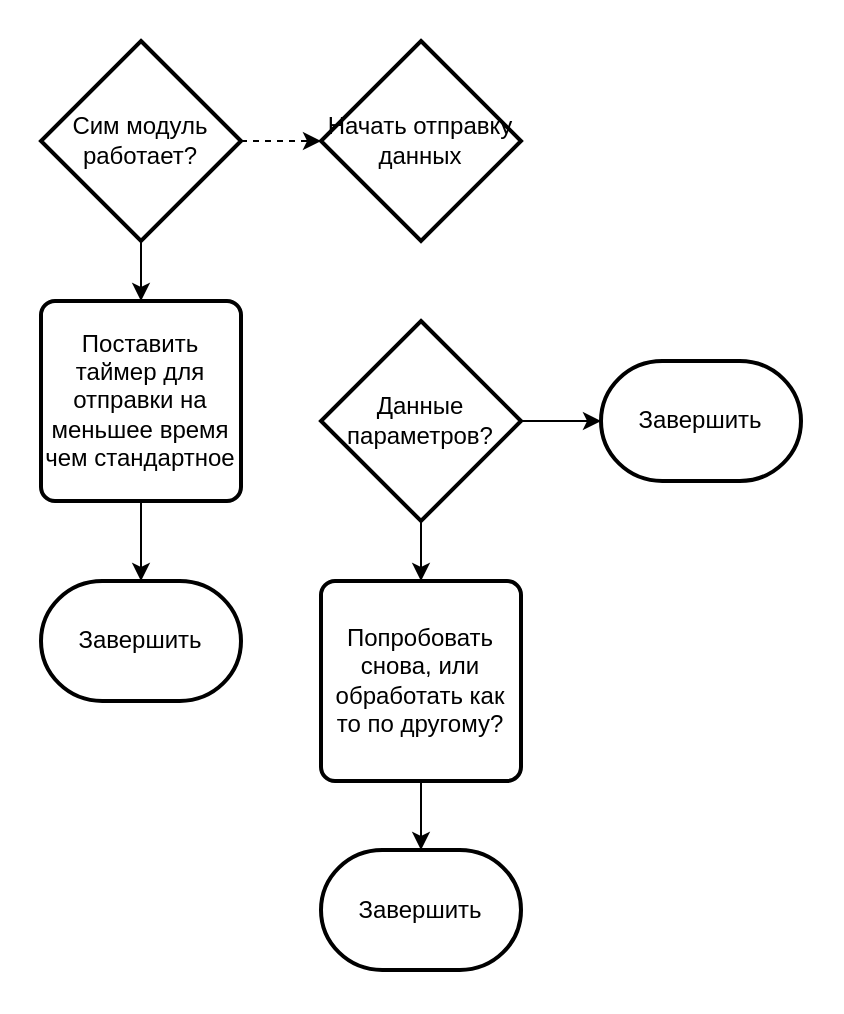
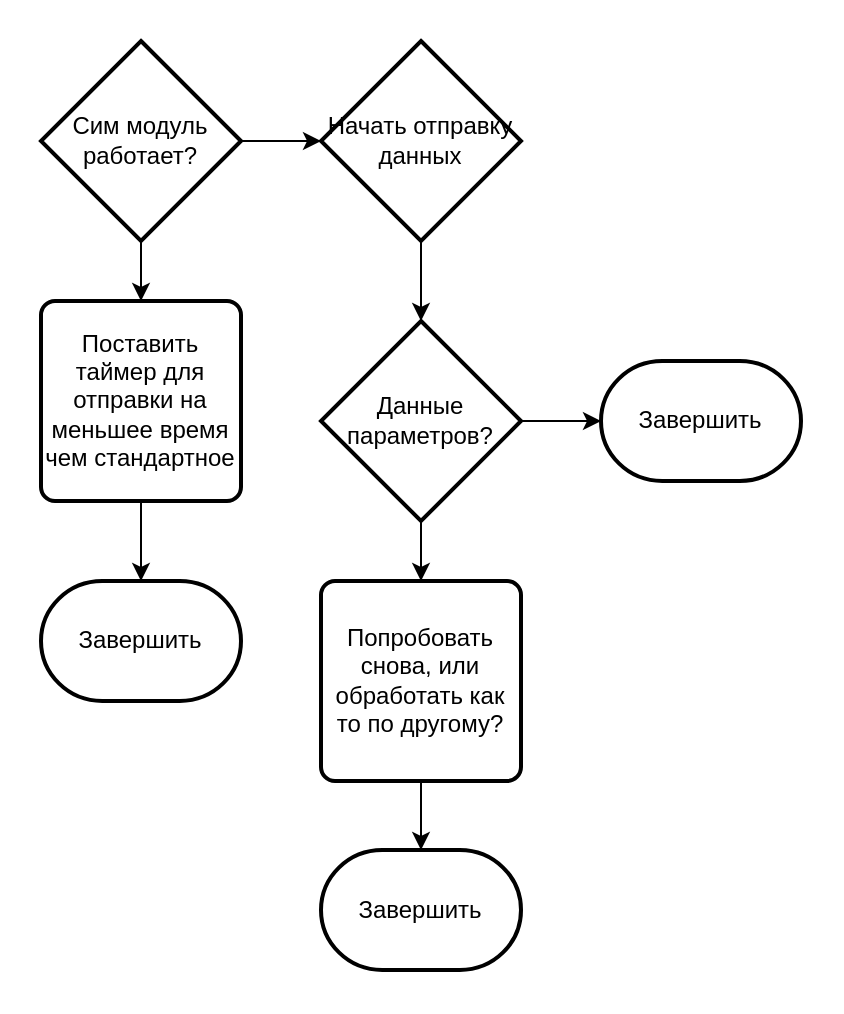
edge "Сим модуль работает?" -> "Начать отправку данных": style dashed -> solid
edge "Начать отправку данных" -> "Данные параметров?": added
